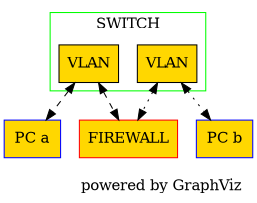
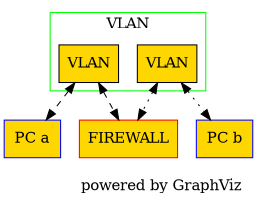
cluster "SWITCH": label "SWITCH" -> "VLAN"
